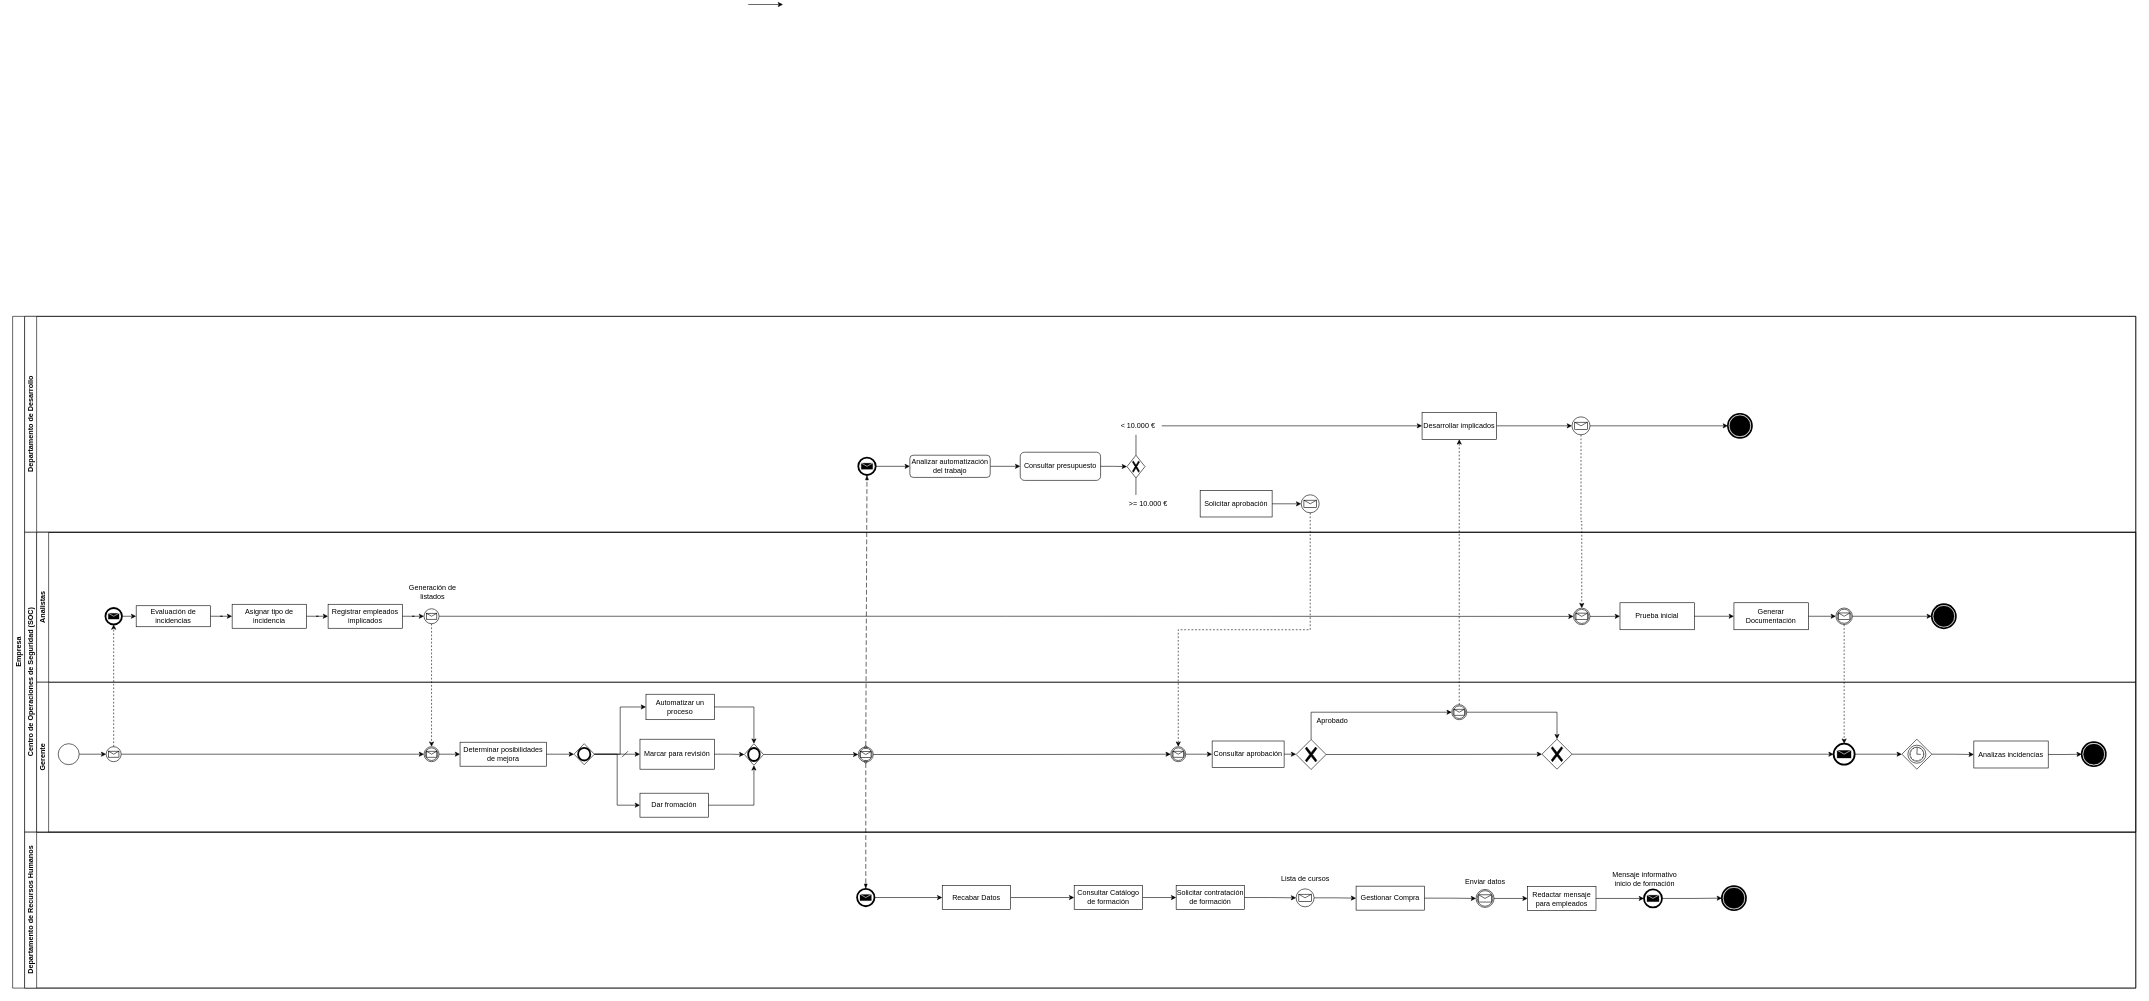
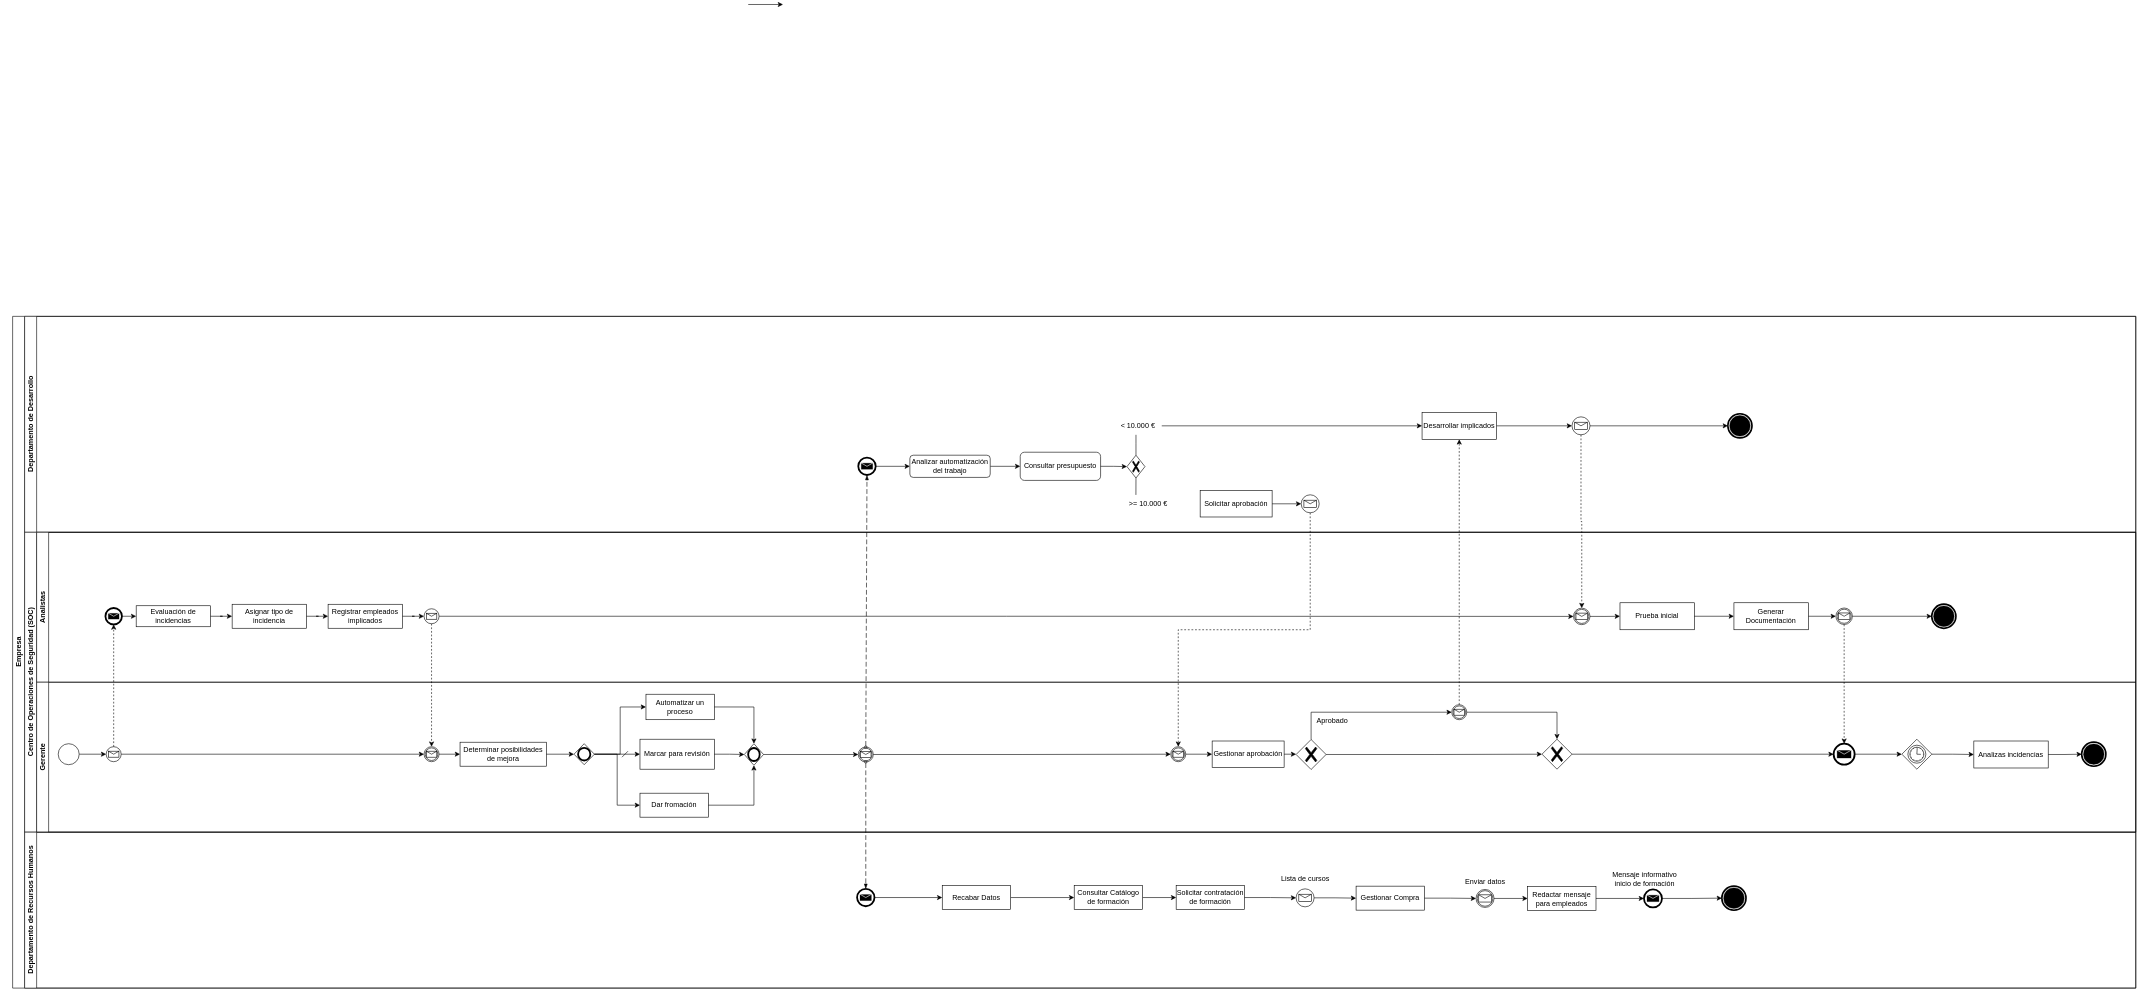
node "Generación de listados": removed
node "Consultar aprobación": label "Consultar aprobación" -> "Gestionar aprobación"
